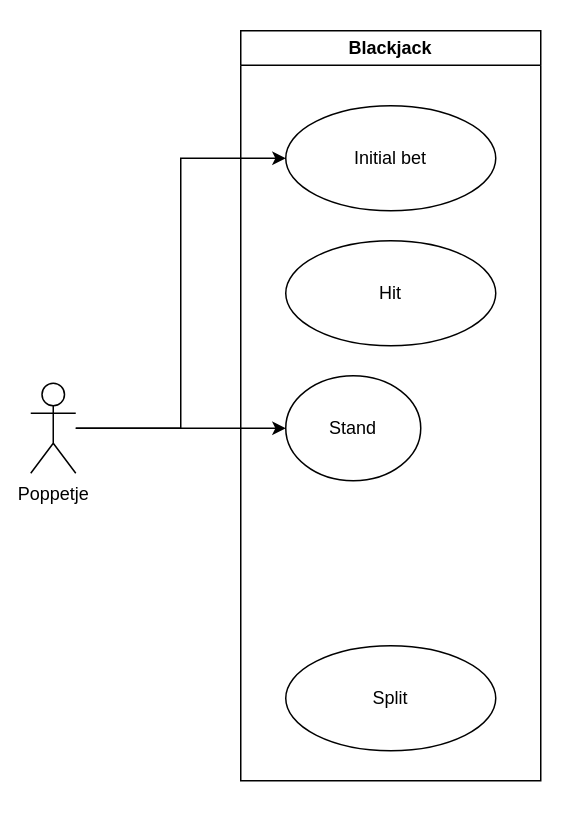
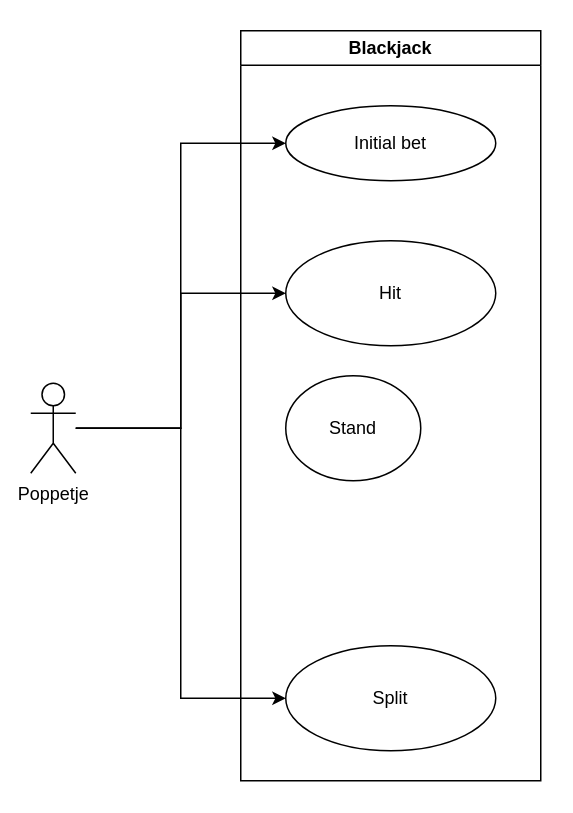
node "Initial bet": size 210x105 -> 210x75
edge "Poppetje" -> "Hit": added
edge "Poppetje" -> "Stand": removed
edge "Poppetje" -> "Split": added
